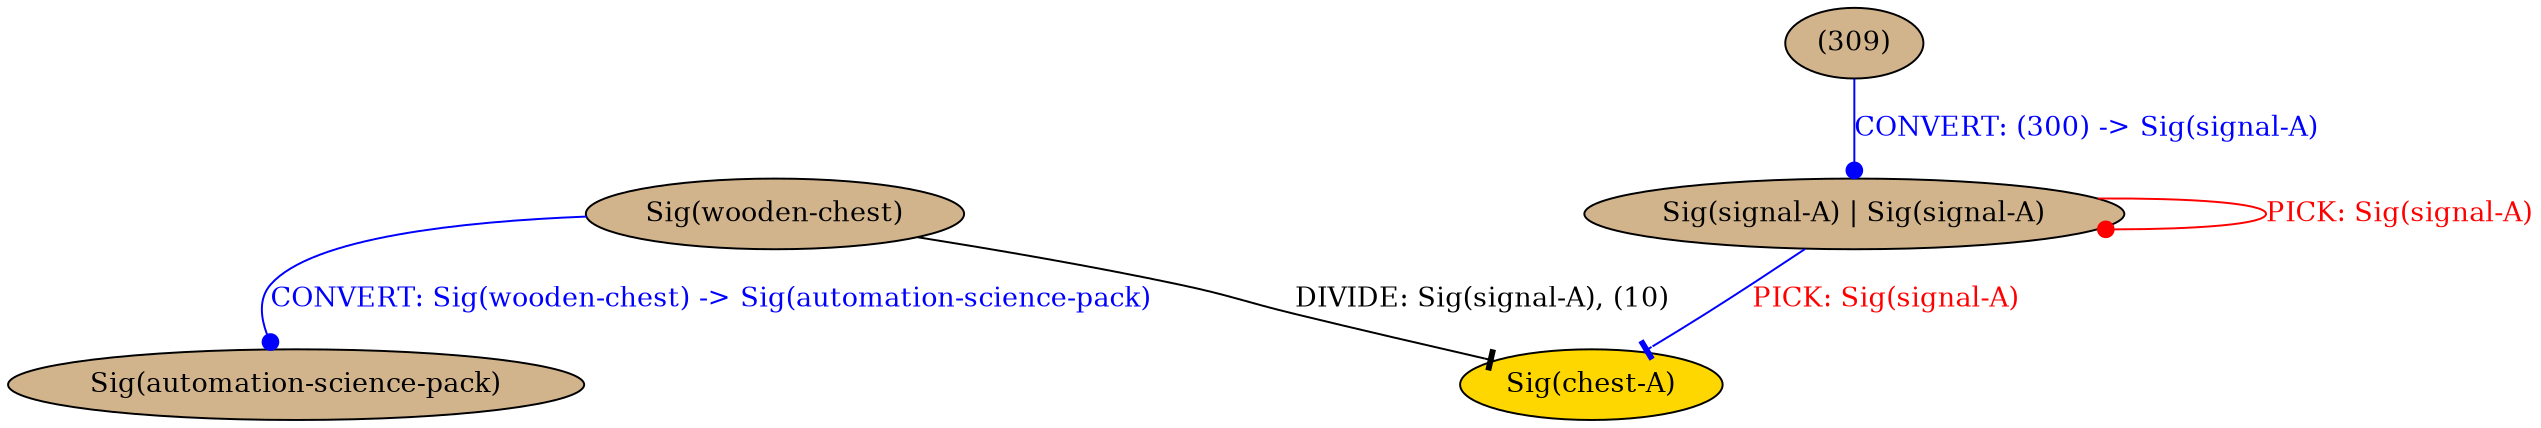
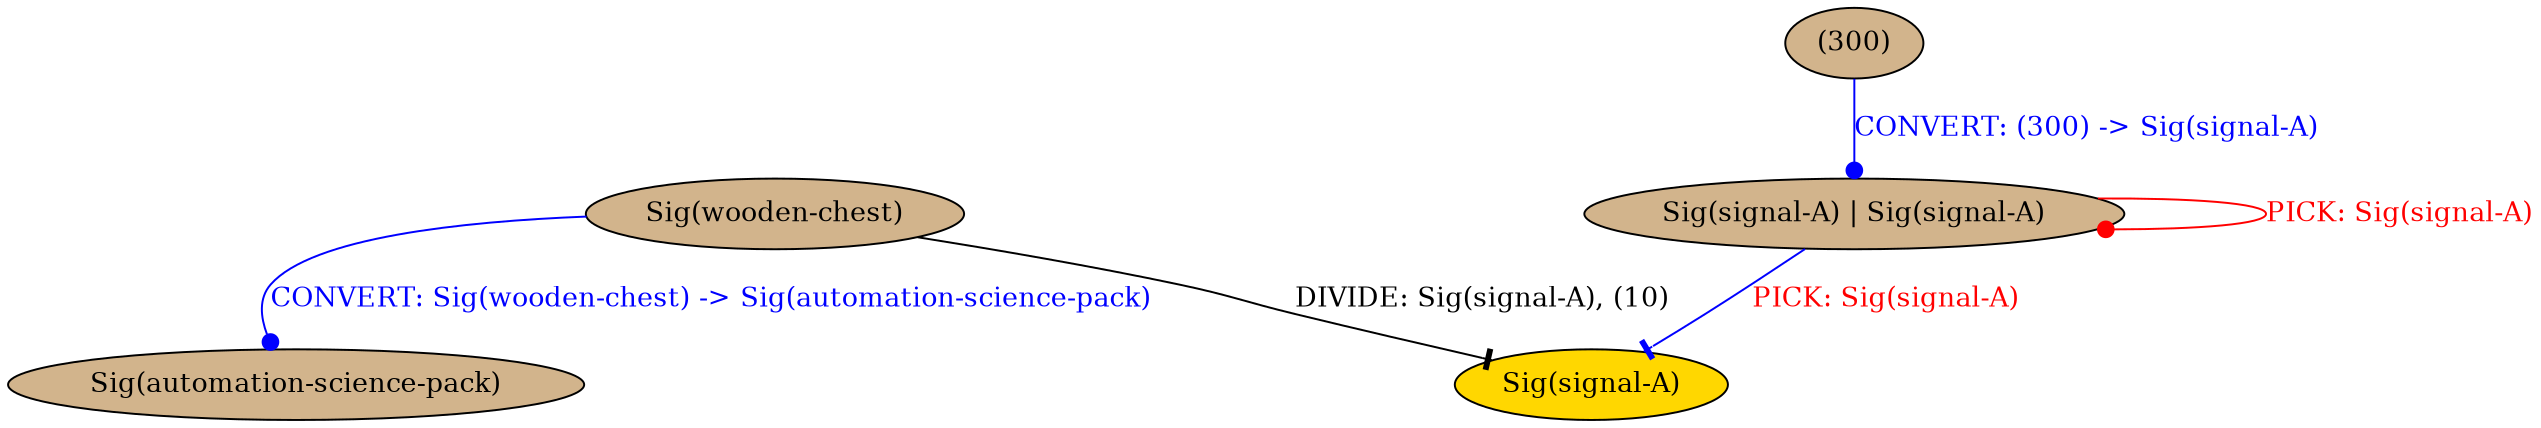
node "(309)": label "(309)" -> "(300)"
node "Sig(chest-A)": label "Sig(chest-A)" -> "Sig(signal-A)"
